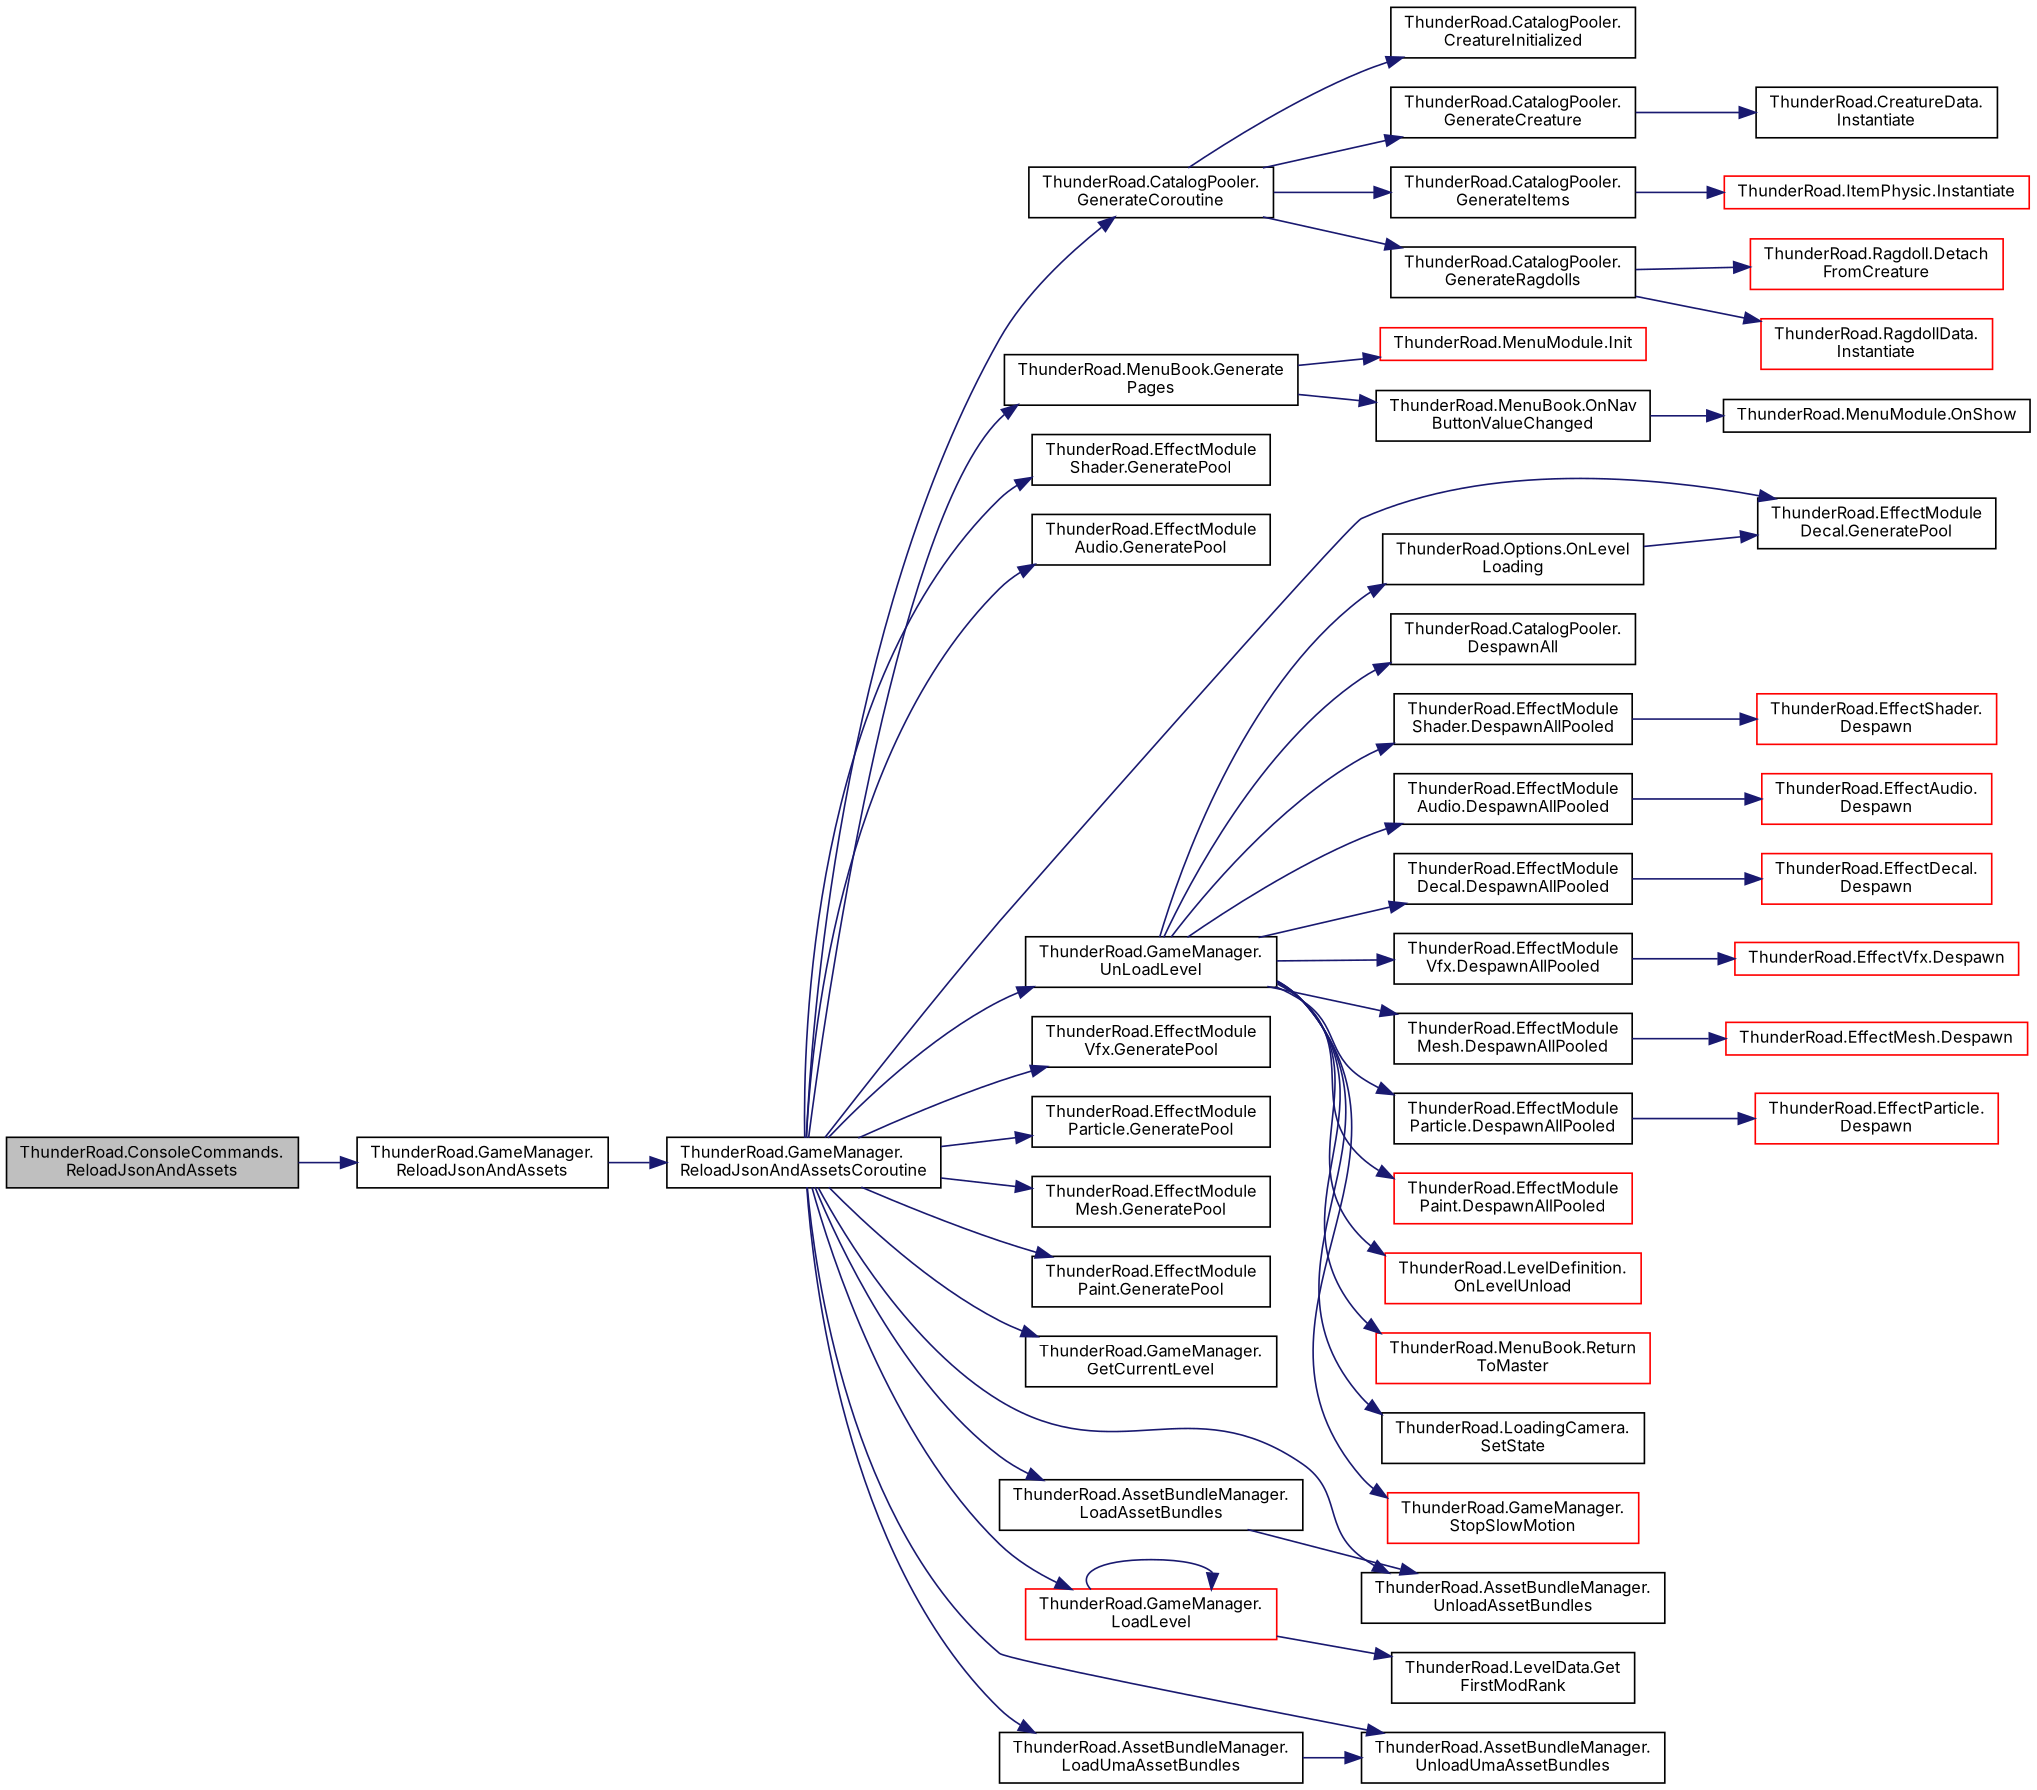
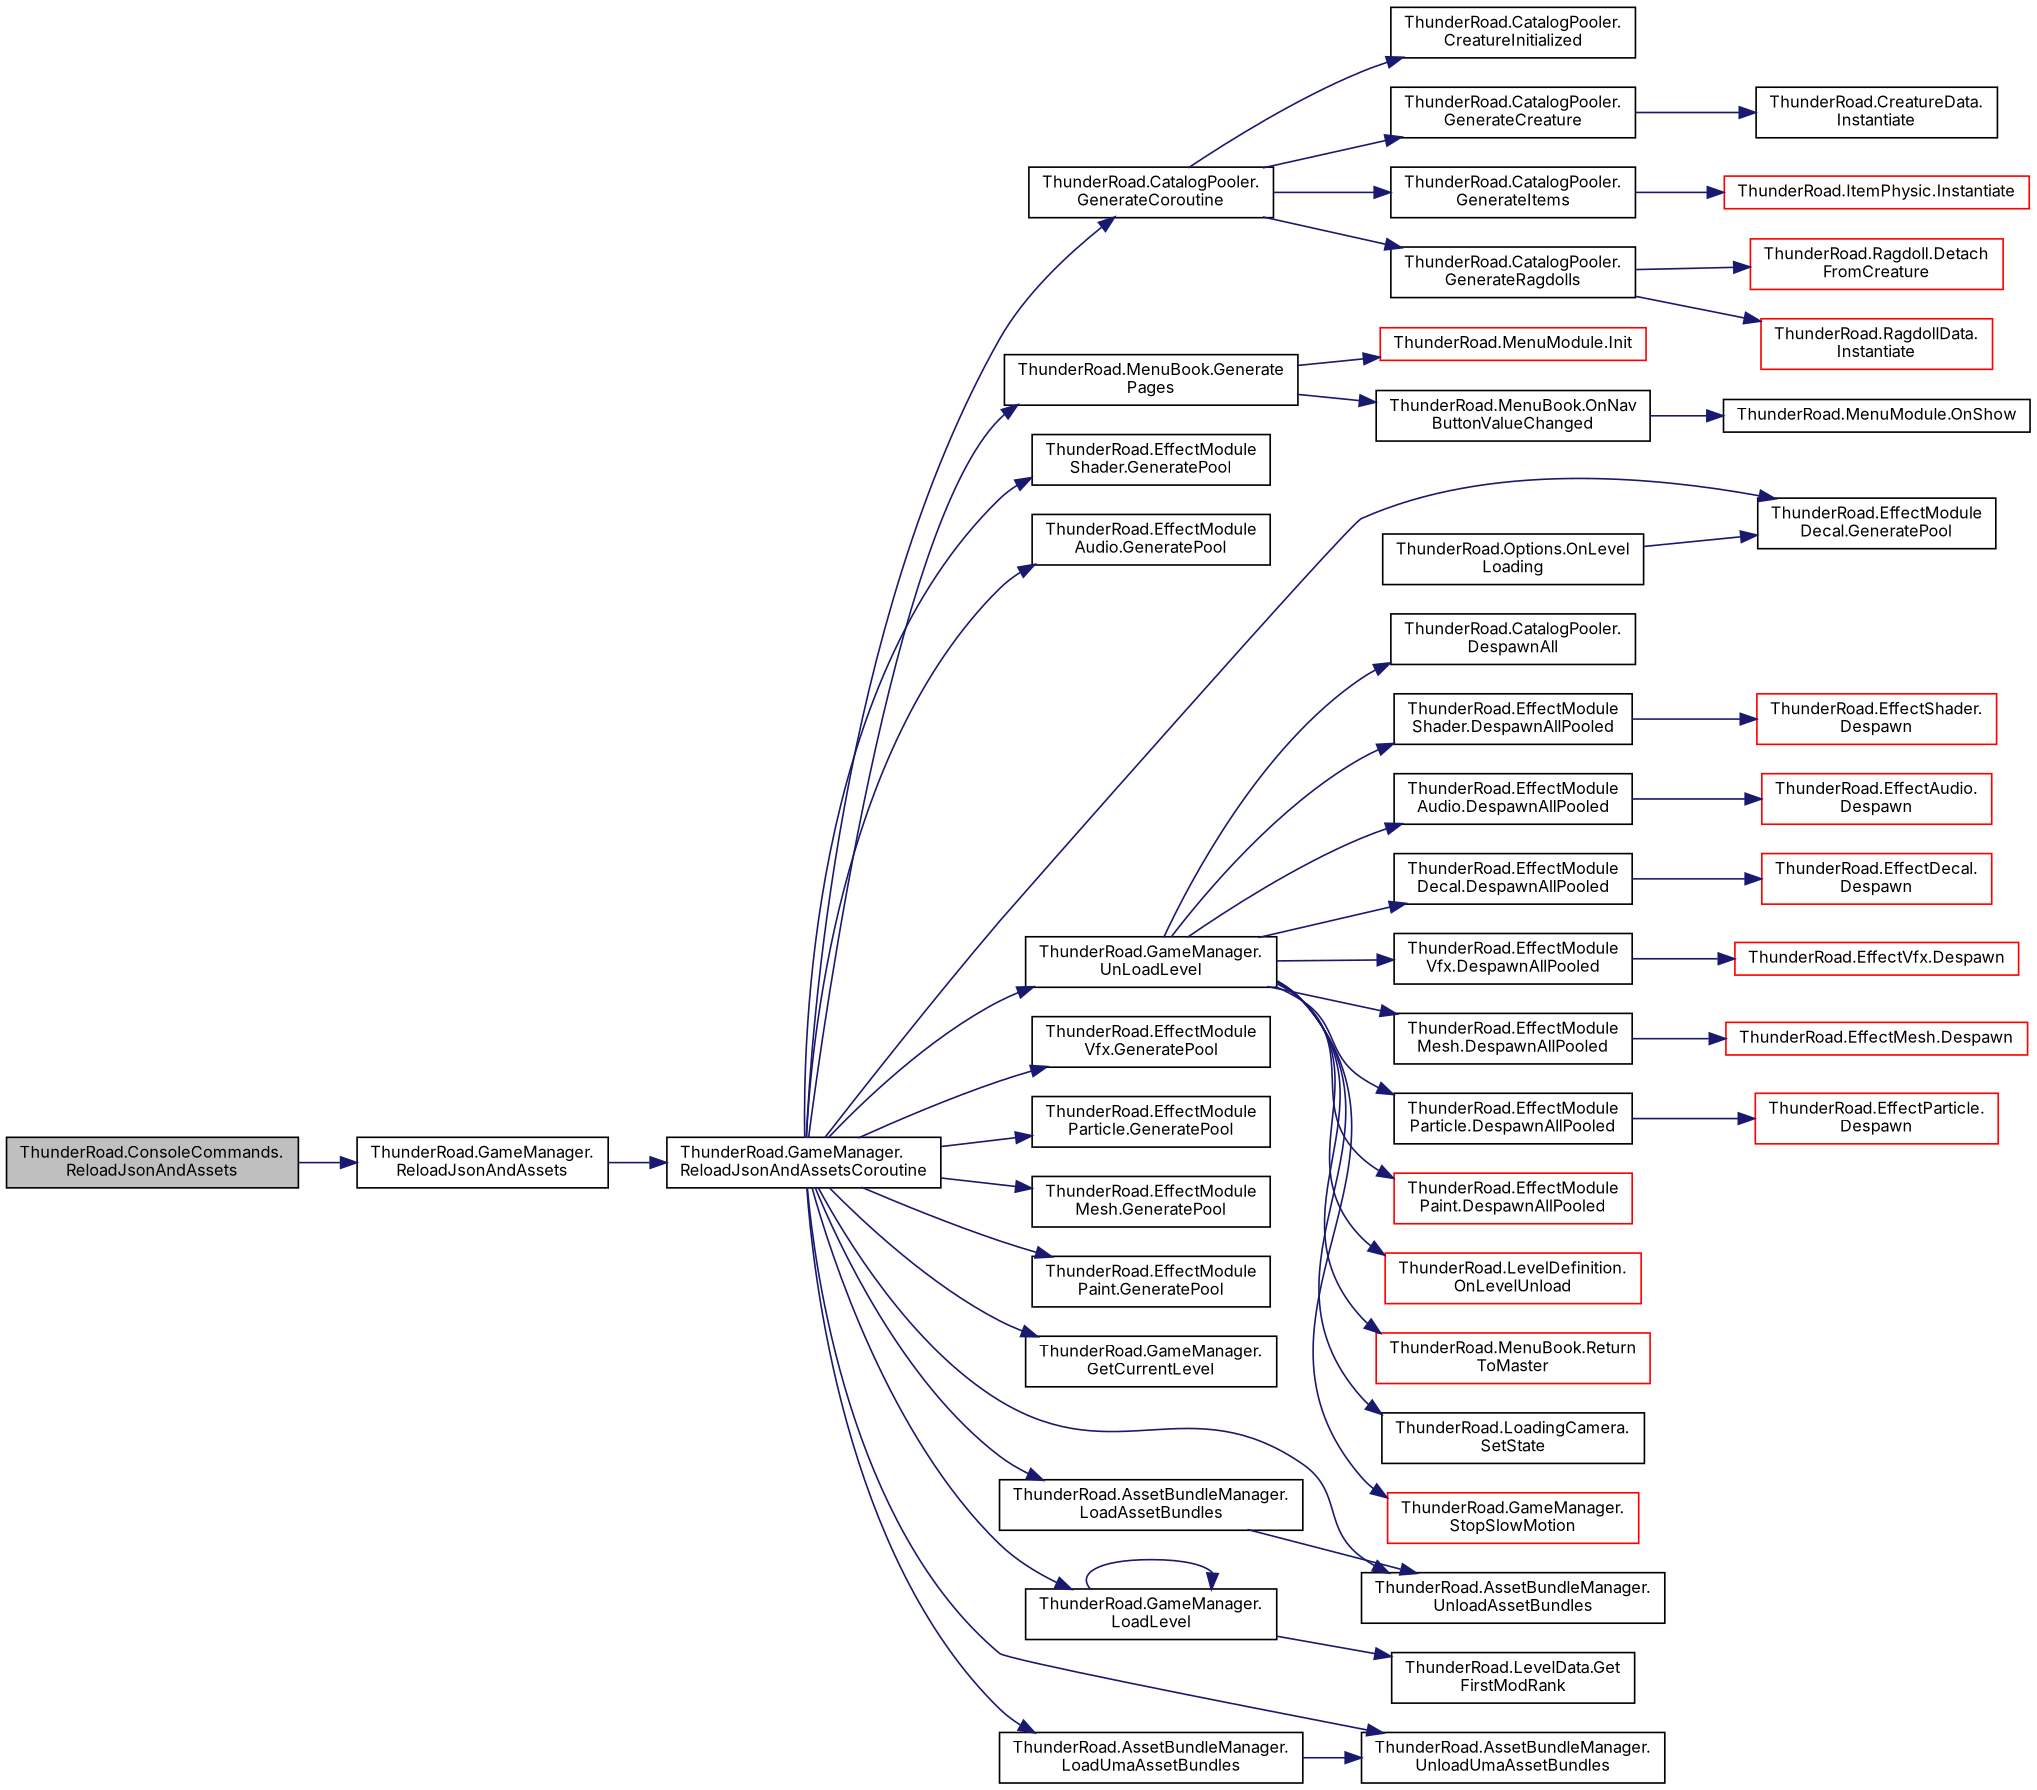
edge "ThunderRoad.GameManager. UnLoadLevel" -> "ThunderRoad.Options.OnLevel Loading": removed
node "ThunderRoad.GameManager. LoadLevel": color red -> black
